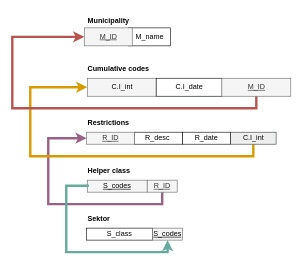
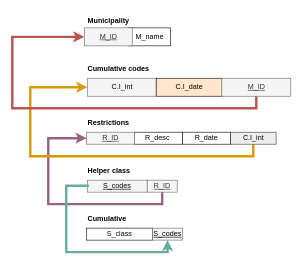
node "C.I_date": fillcolor #ffffff -> #ffe6cc
node "Sektor": label "Sektor" -> "Cumulative"
